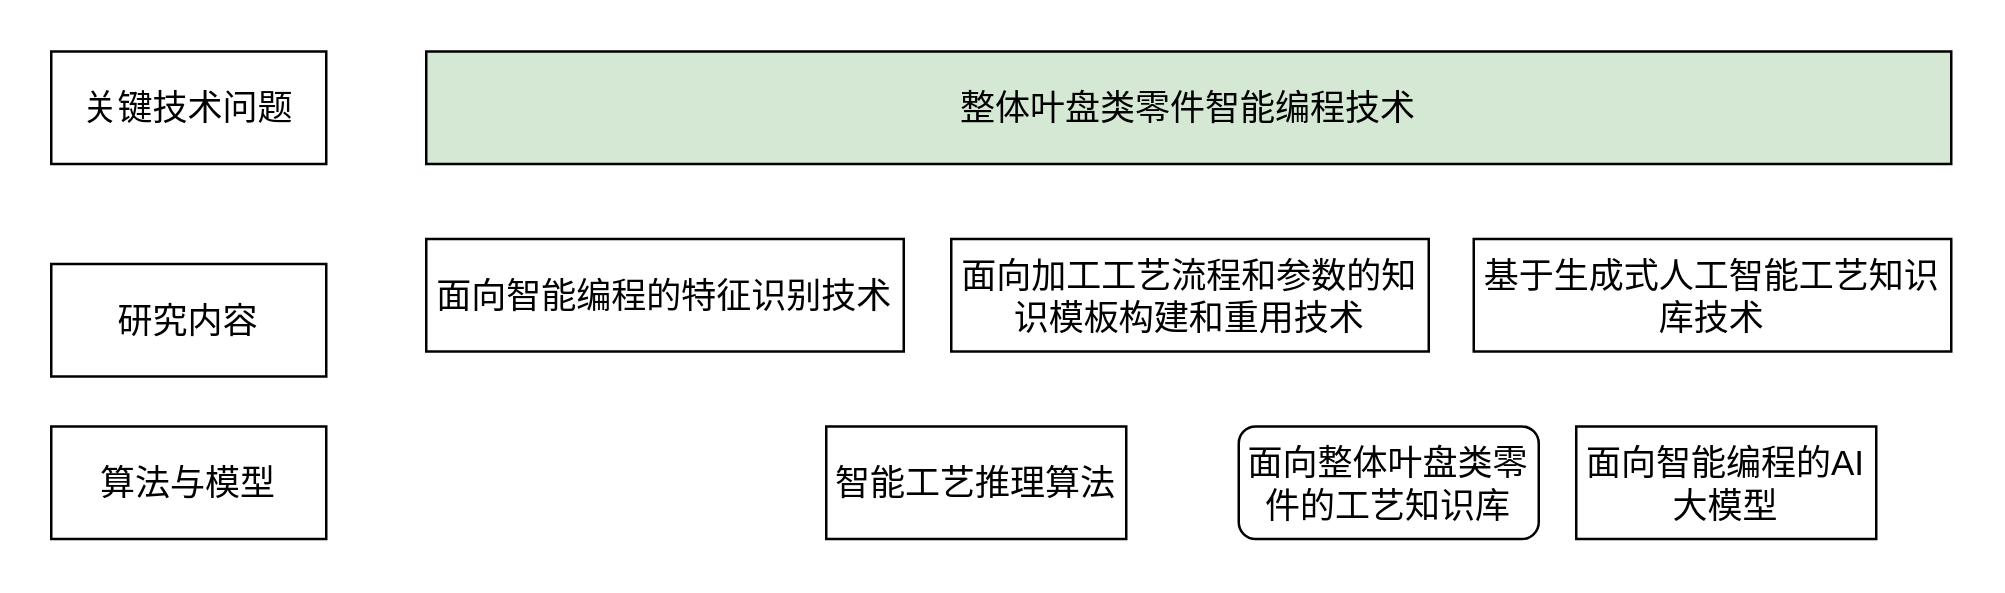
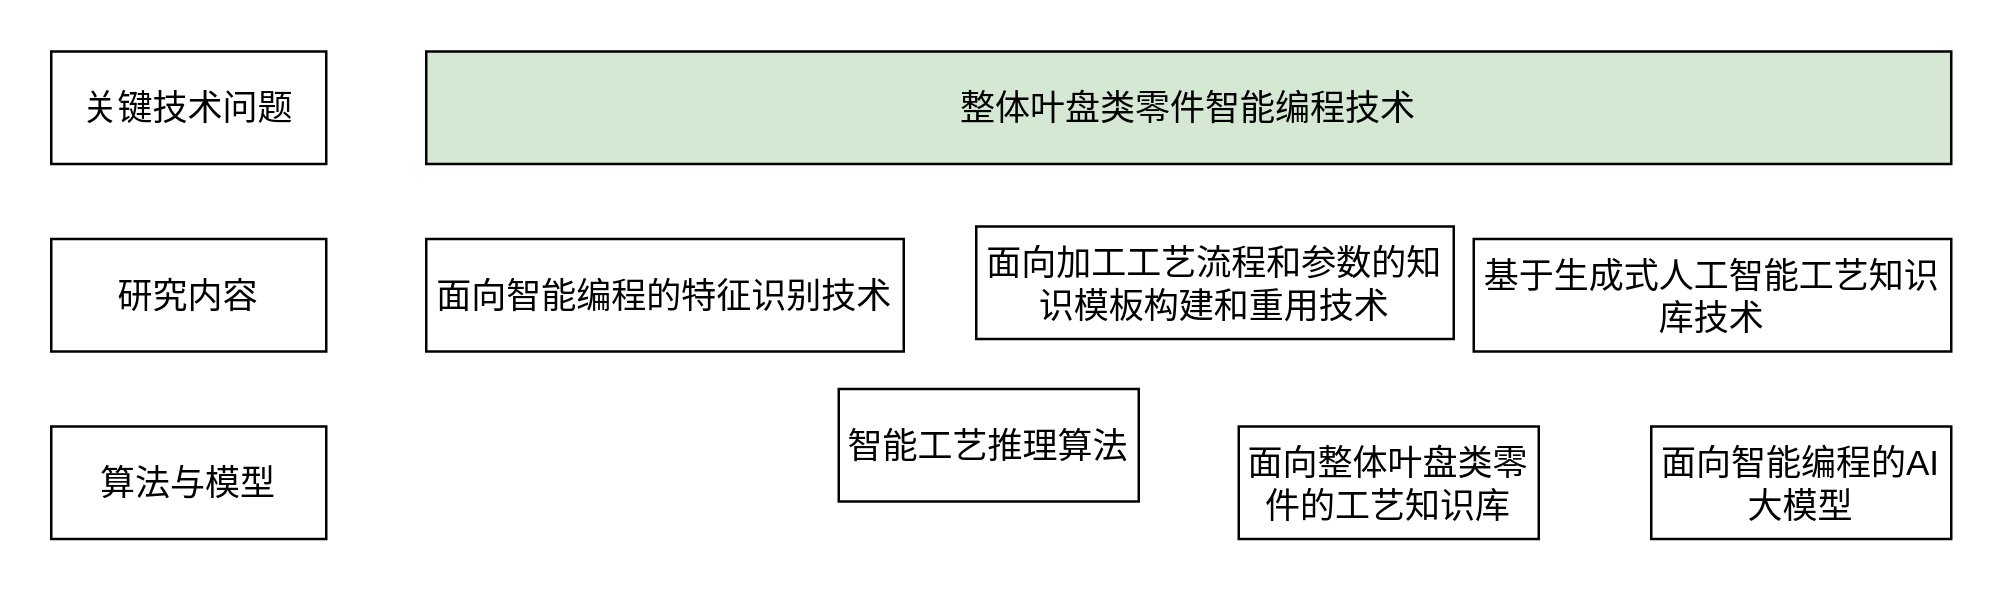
node "面向加工工艺流程和参数的知识模板构建和重用技术": moved (1190, 295) -> (1215, 283)
node "研究内容": moved (189, 320) -> (189, 295)
node "智能工艺推理算法": moved (976, 483) -> (989, 445)
node "面向整体叶盘类零件的工艺知识库": shape rounded rectangle -> rectangle
node "面向智能编程的AI大模型": moved (1726, 483) -> (1801, 483)
